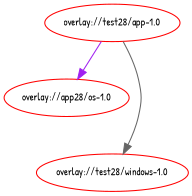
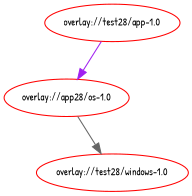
edge "overlay://test28/app-1.0" -> "overlay://test28/windows-1.0": now "overlay://app28/os-1.0" -> "overlay://test28/windows-1.0"
